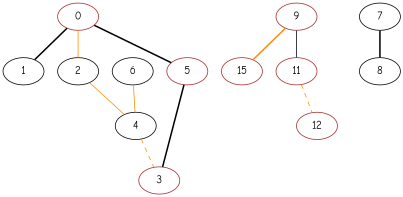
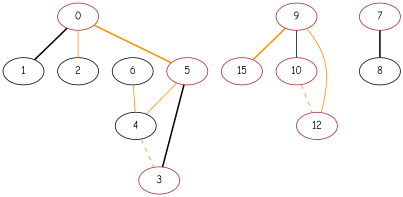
node "7": color black -> brown
edge "0" -- "5": color black -> darkorange
edge "9" -- "12": added
node "11": label "11" -> "10"
edge "2" -- "4": now "5" -- "4"
